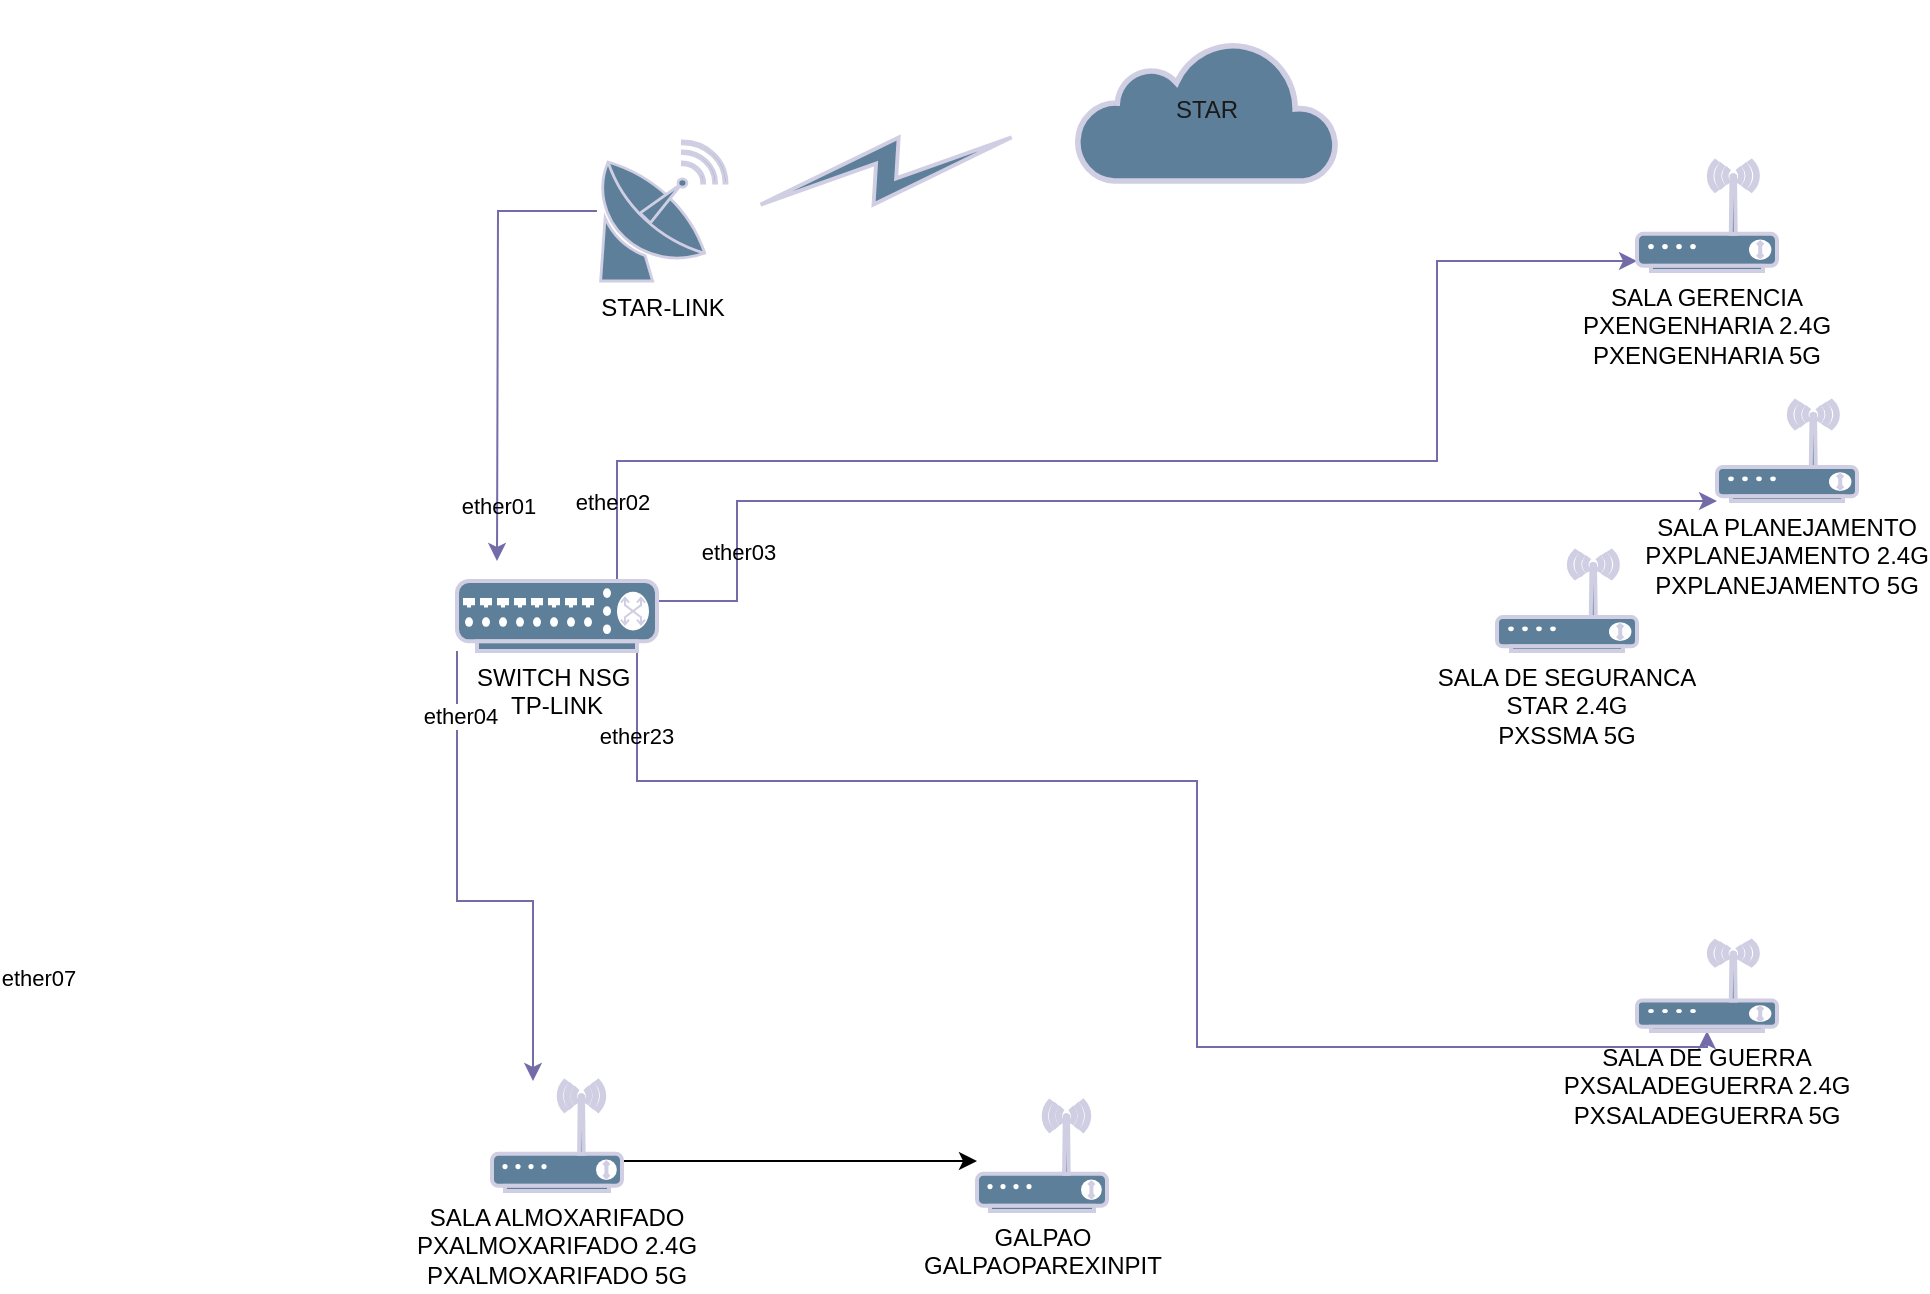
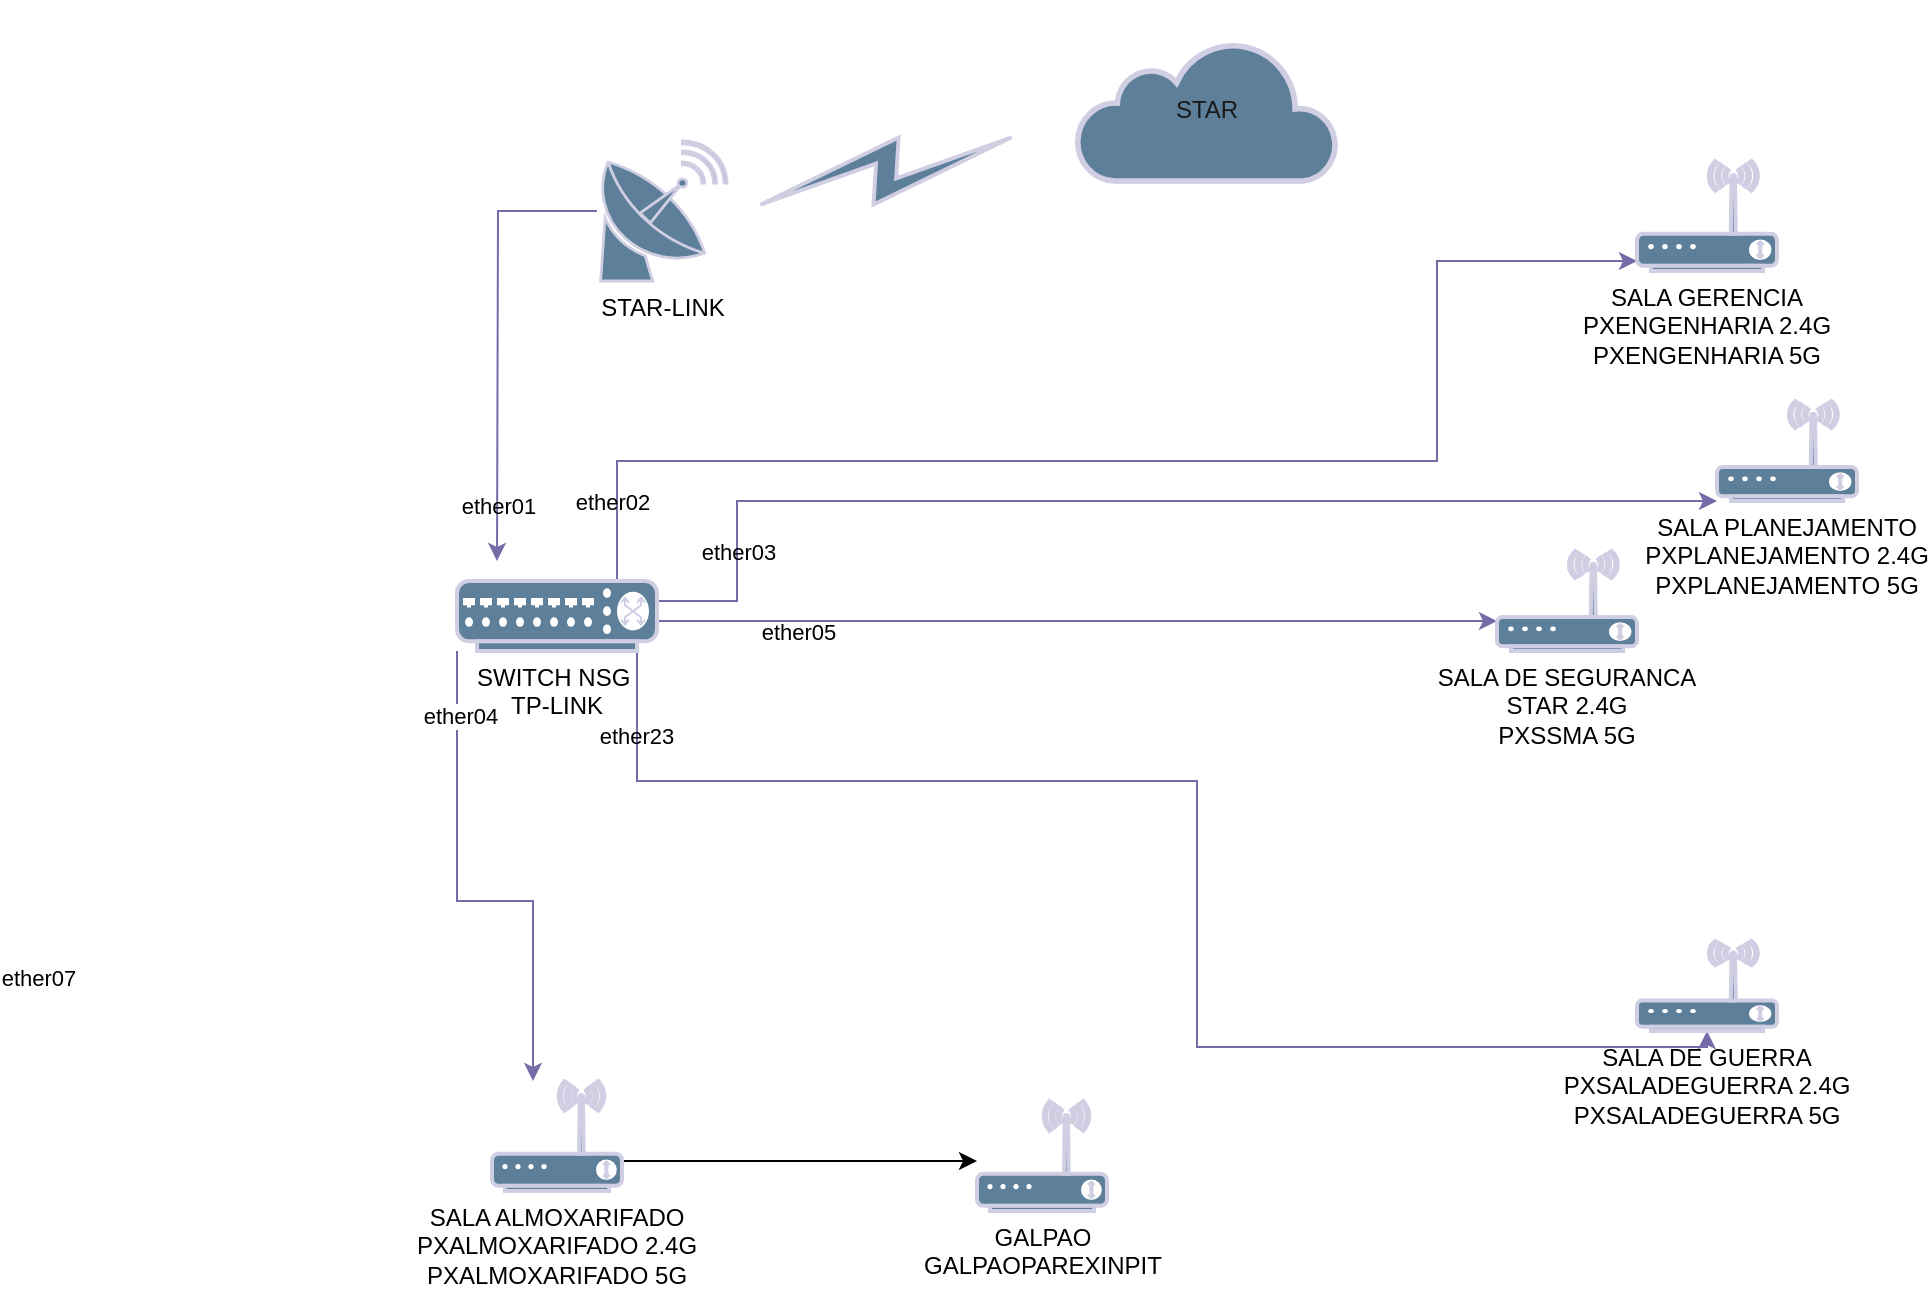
edge "SWITCH NSG TP-LINK" -> "SALA DE SEGURANCA STAR 2.4G PXSSMA 5G": added, label "ether05"
